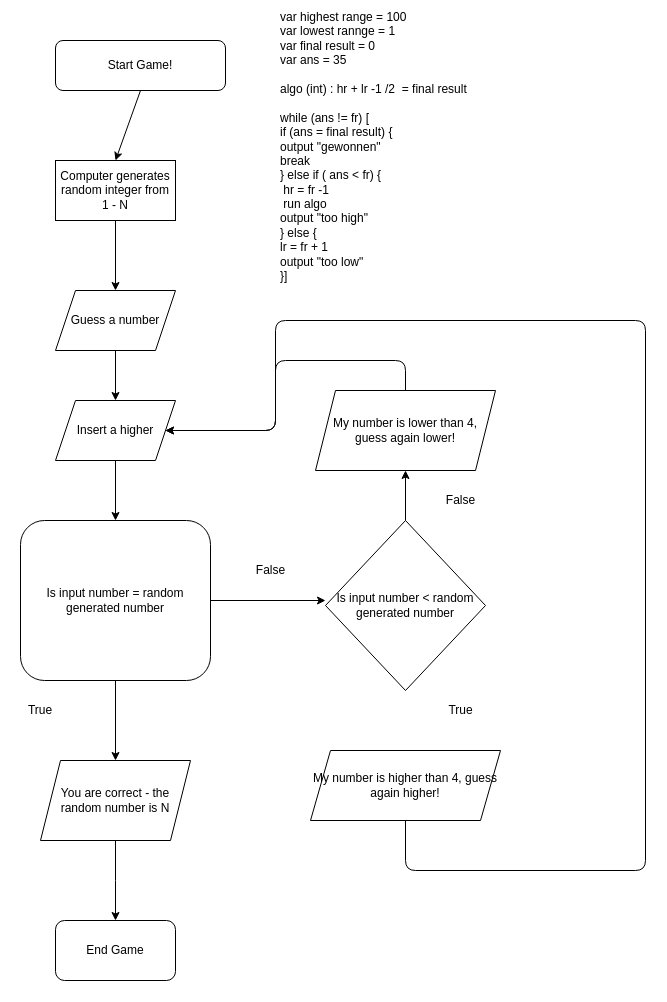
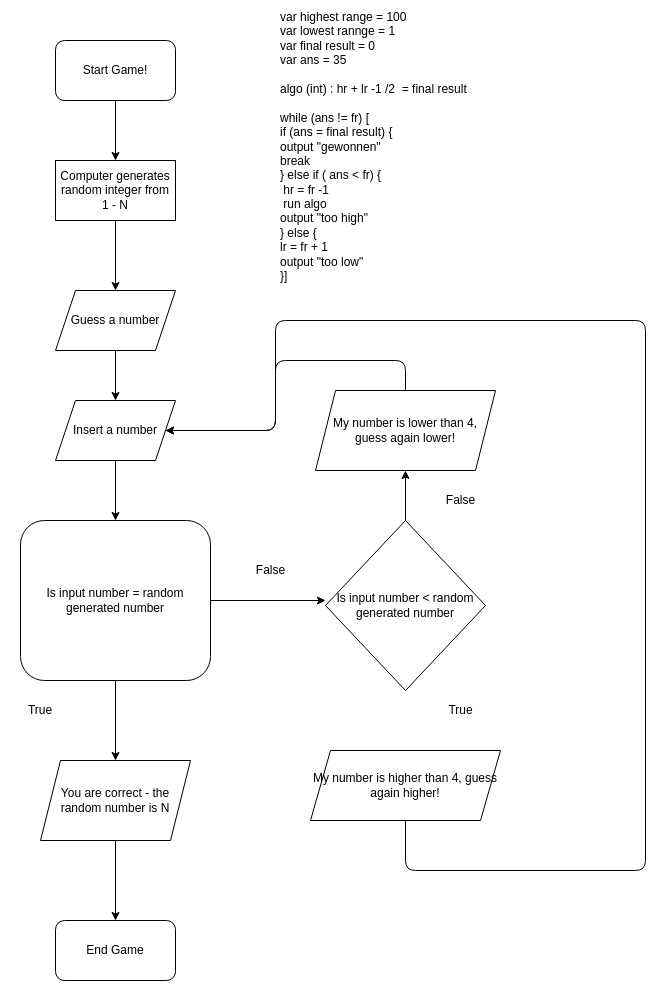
node "Start Game!": size 170x50 -> 120x60
node "Insert a higher": label "Insert a higher" -> "Insert a number"
